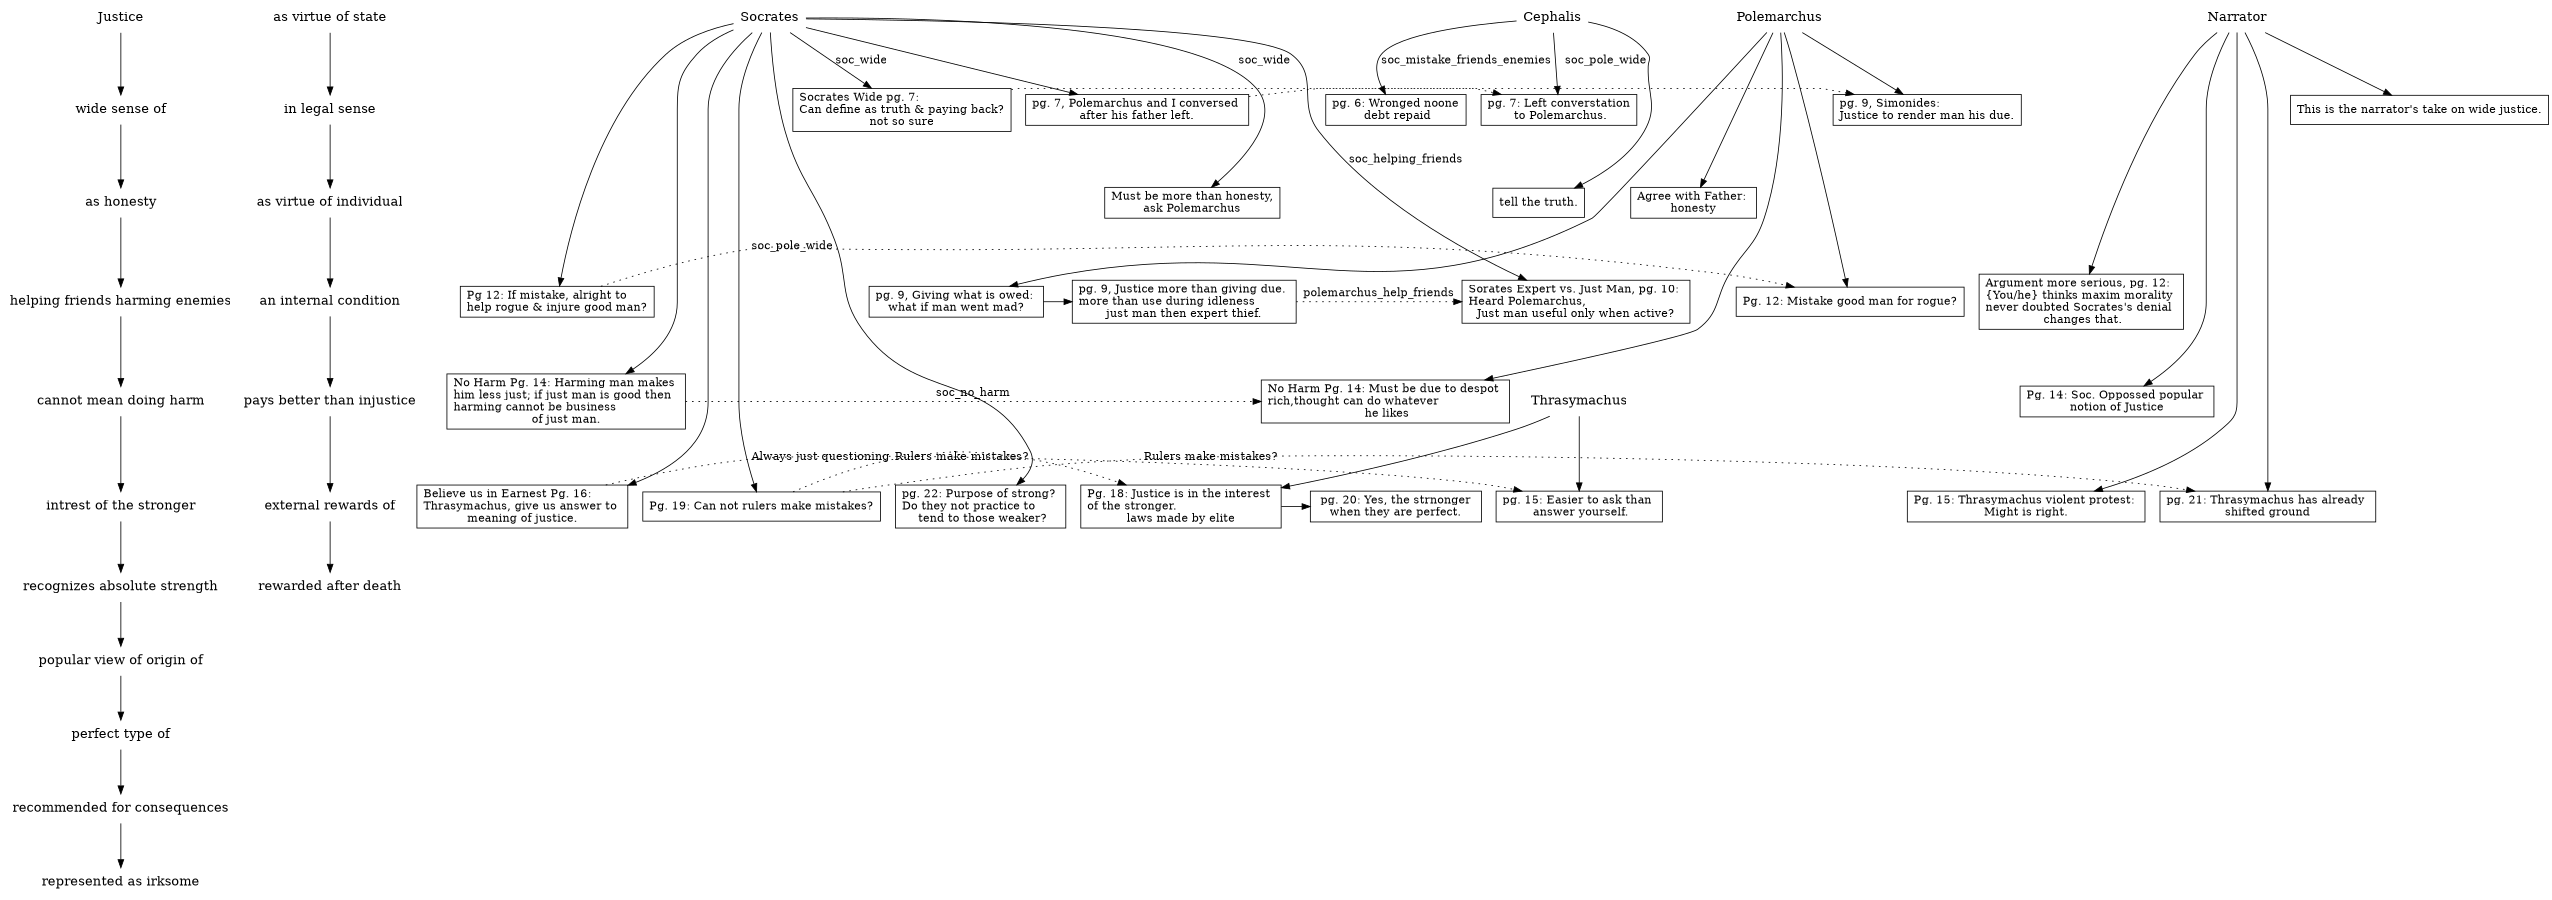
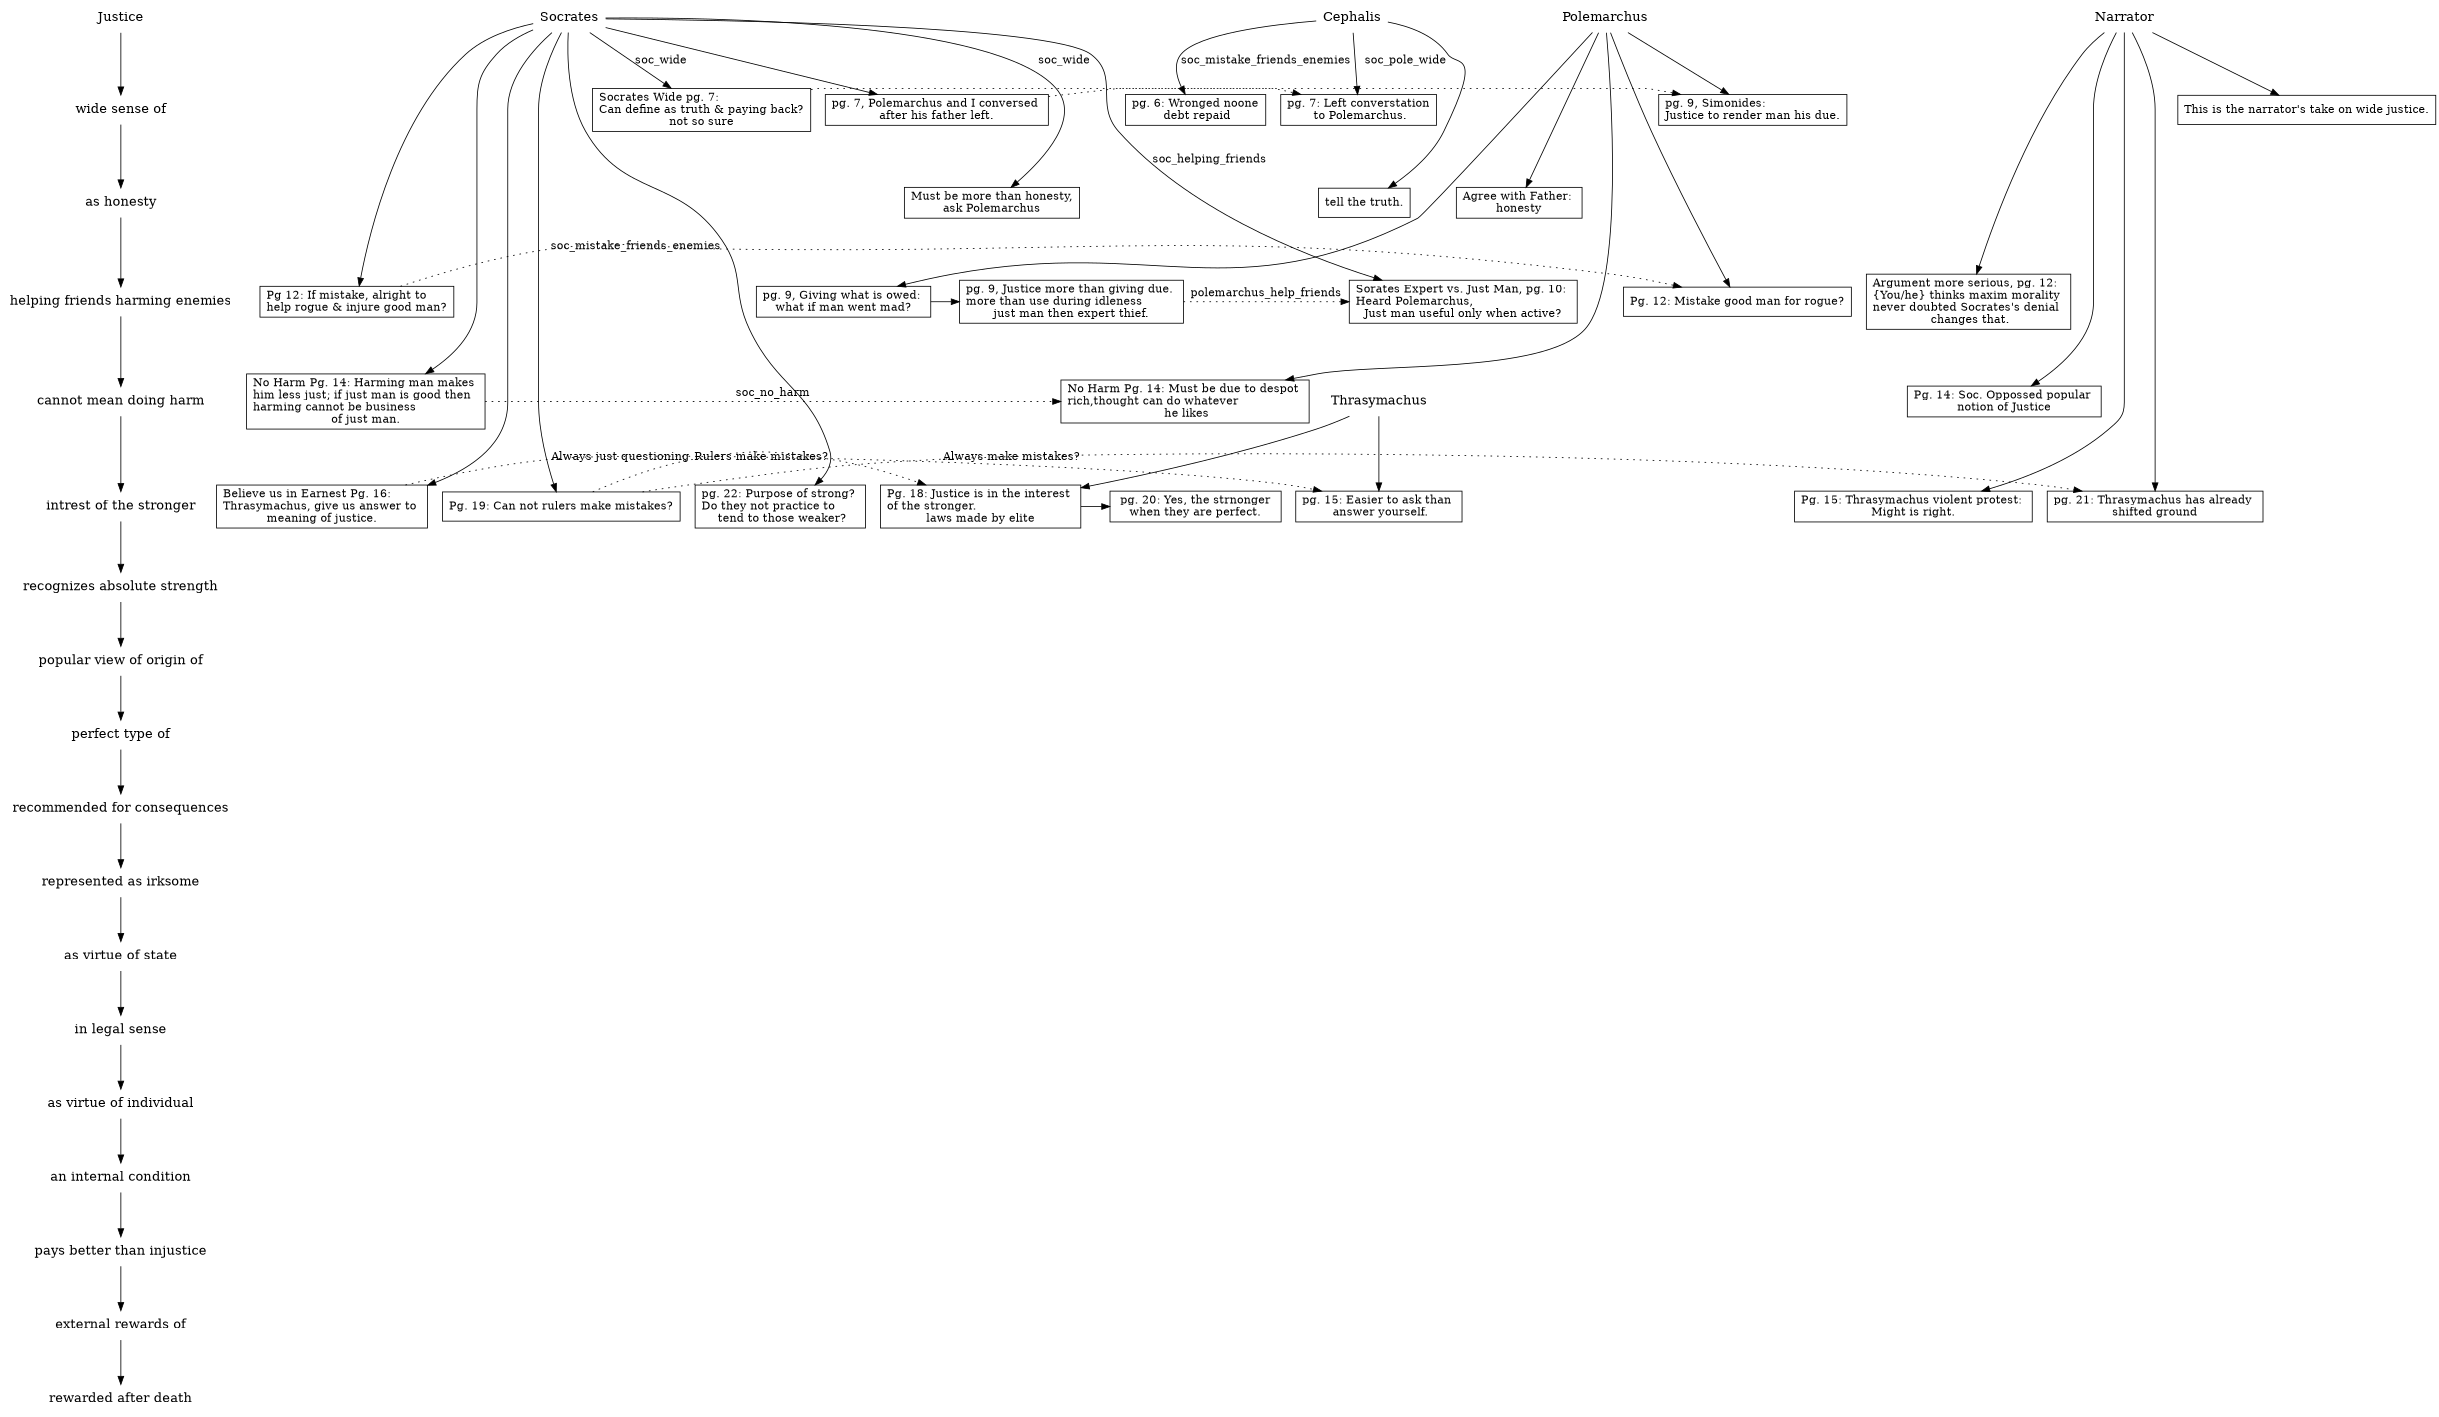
edge "Pg 12: If mistake, alright to help rogue & injure good man?" -> "Pg. 12: Mistake good man for rogue?": label "soc_pole_wide" -> "soc_mistake_friends_enemies"
edge "Pg. 19: Can not rulers make mistakes?" -> "pg. 21: Thrasymachus has already shifted ground": label "Rulers make mistakes?" -> "Always make mistakes?"
edge "represented as irksome" -> "as virtue of state": added
